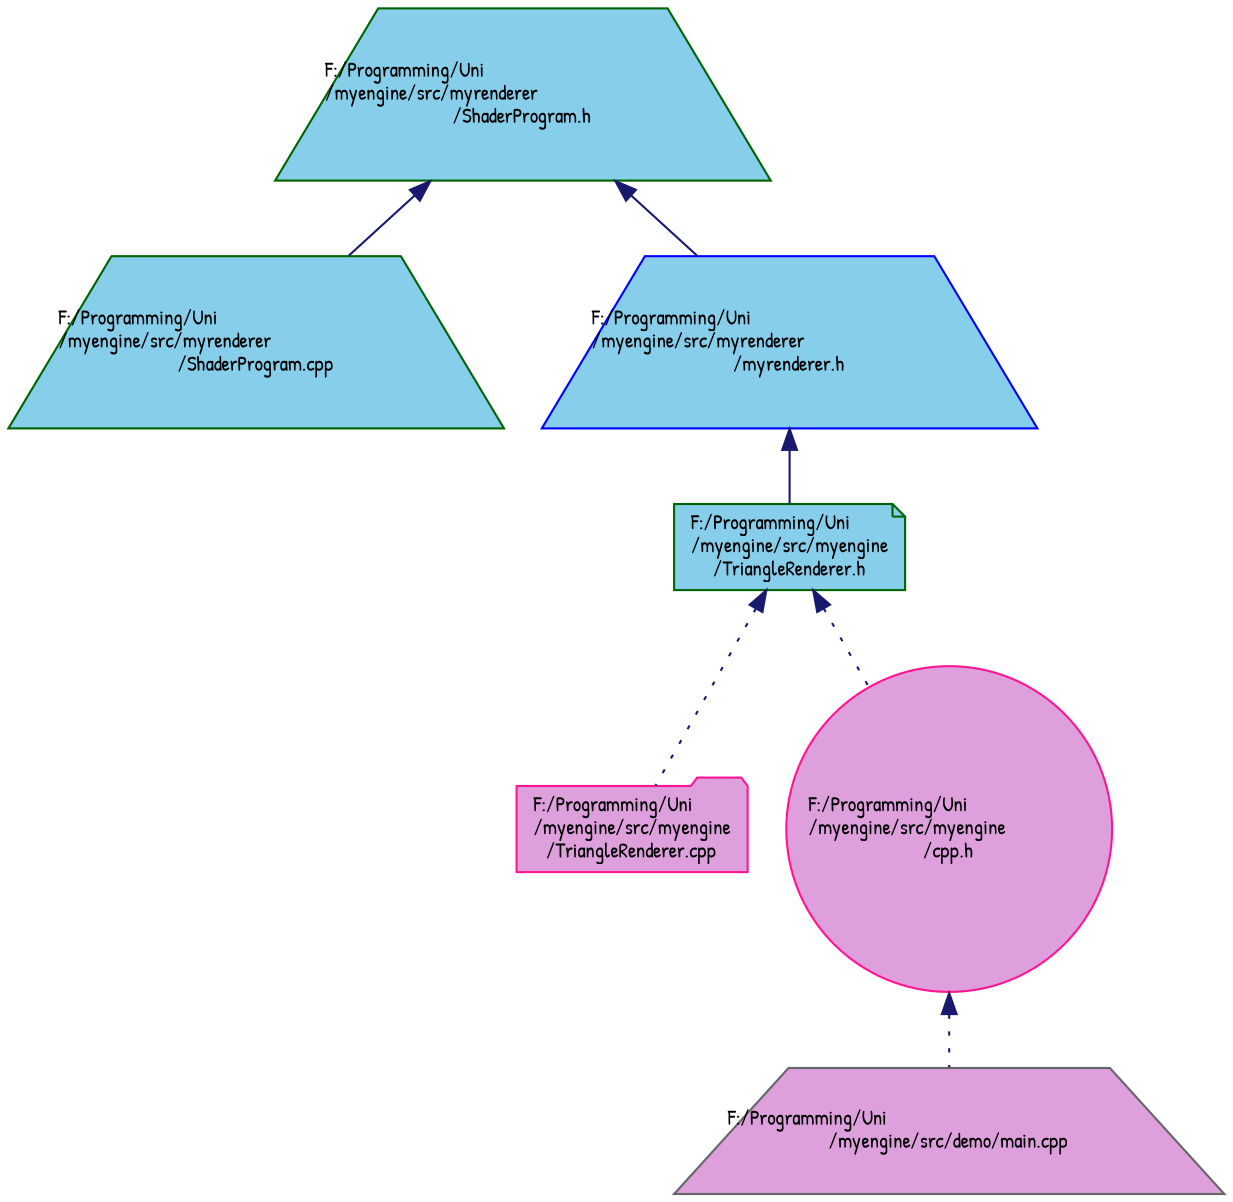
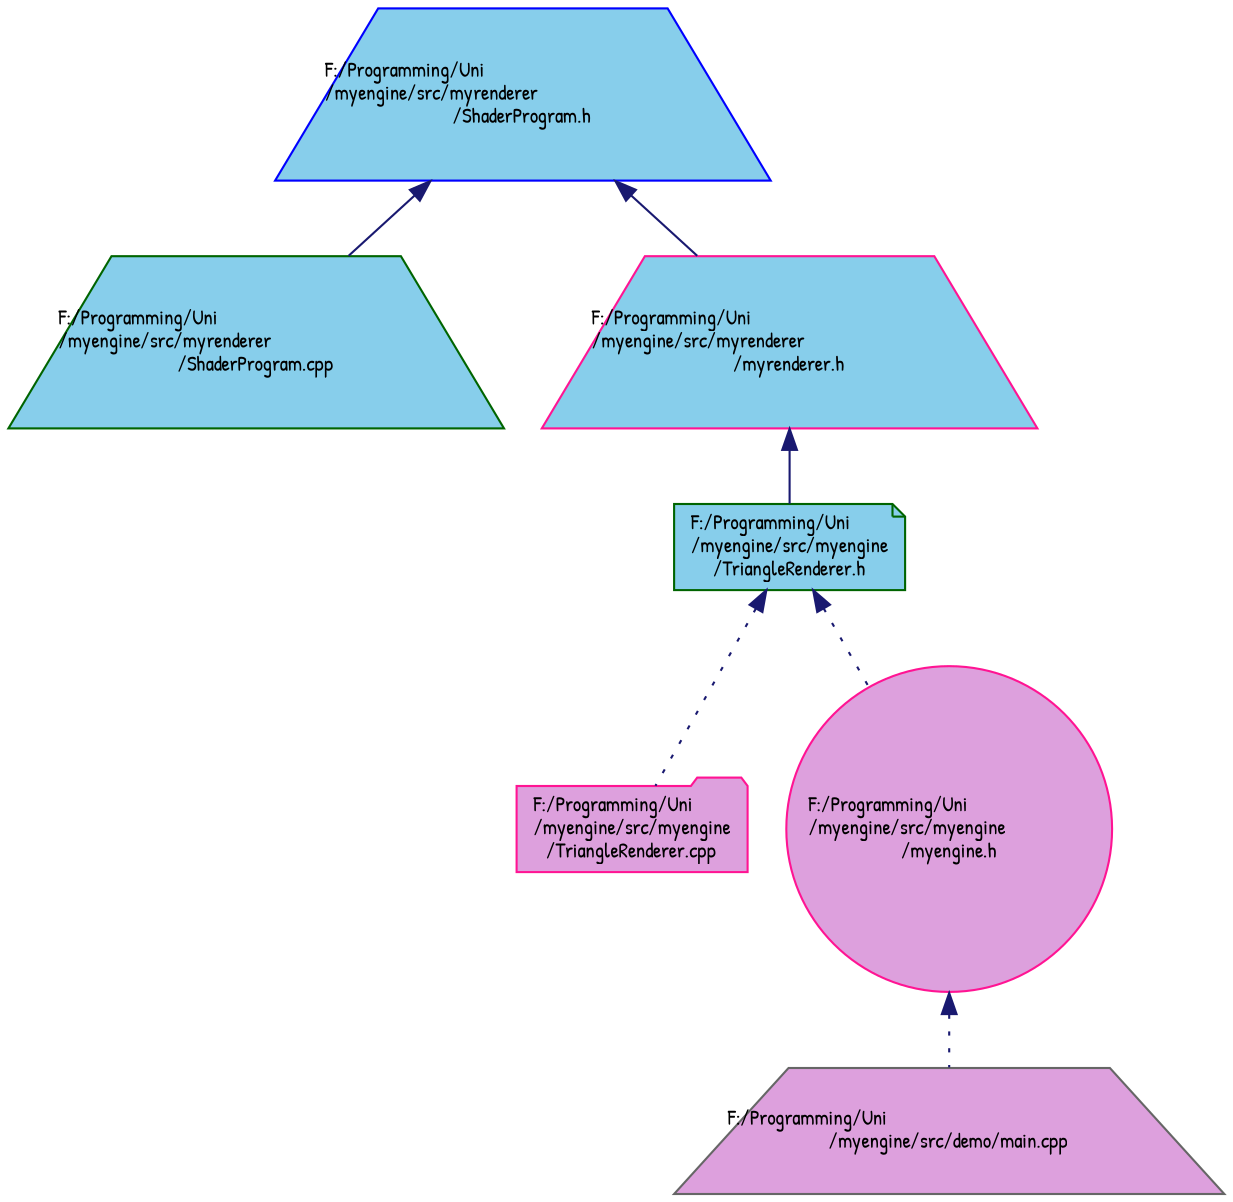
node "F:/Programming/Uni /myengine/src/myrenderer /ShaderProgram.h": color darkgreen -> blue
node "F:/Programming/Uni /myengine/src/myrenderer /myrenderer.h": color blue -> deeppink
node "F:/Programming/Uni /myengine/src/myengine /cpp.h": label "F:/Programming/Uni /myengine/src/myengine /cpp.h" -> "F:/Programming/Uni /myengine/src/myengine /myengine.h"
